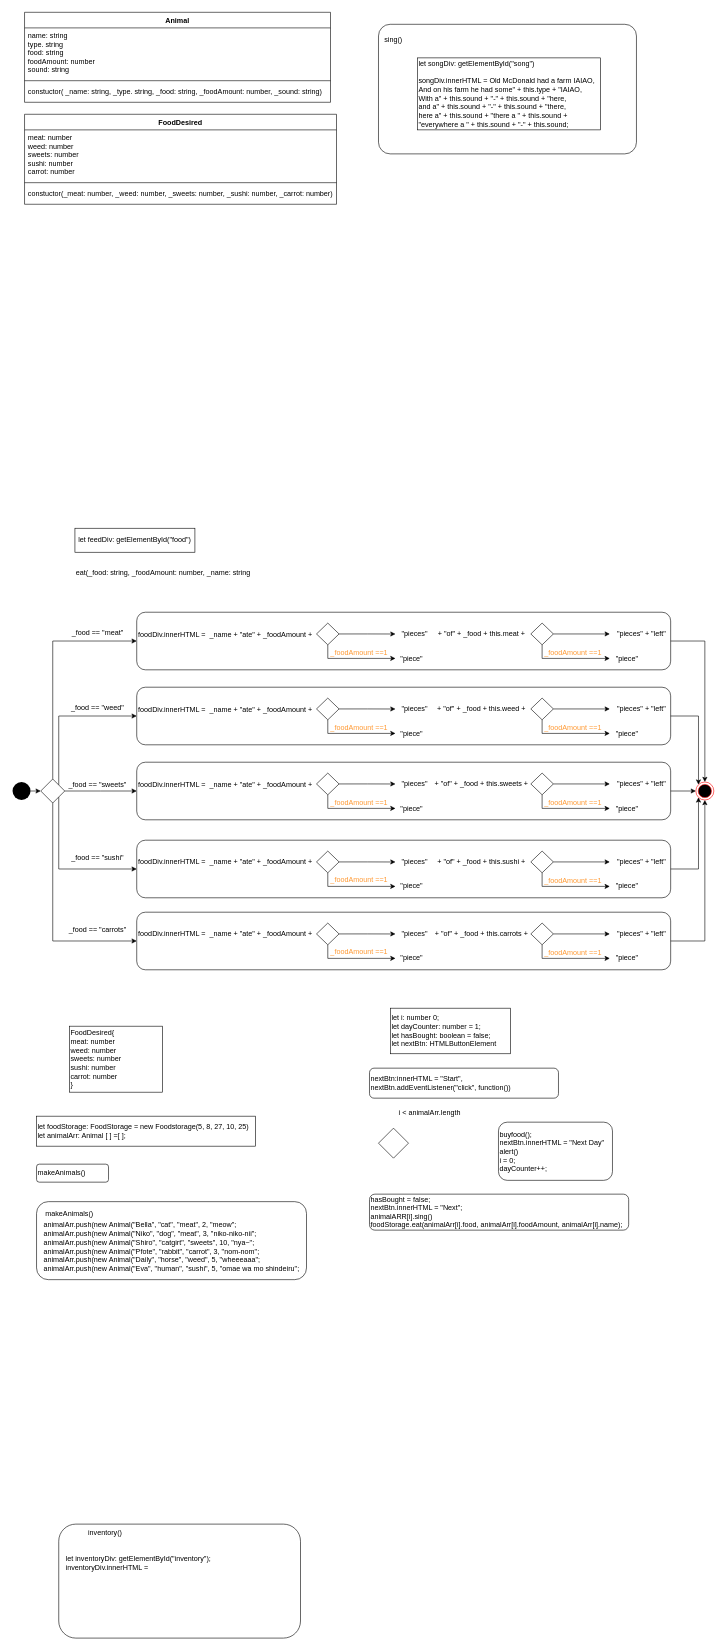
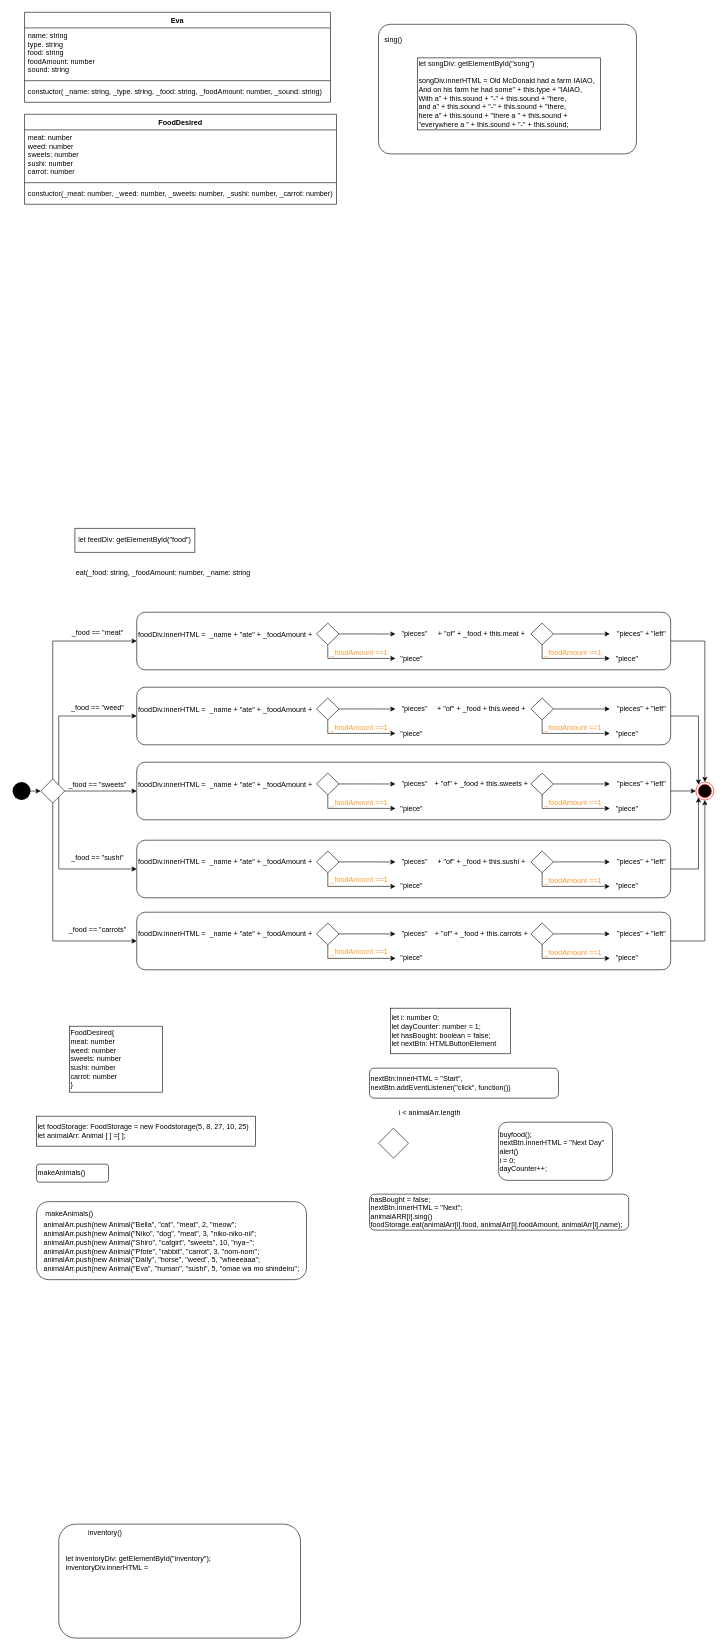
node "Animal": label "Animal" -> "Eva"
